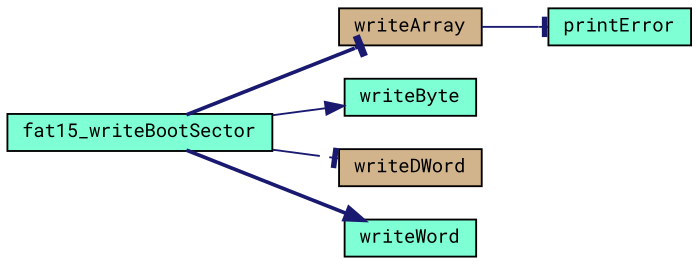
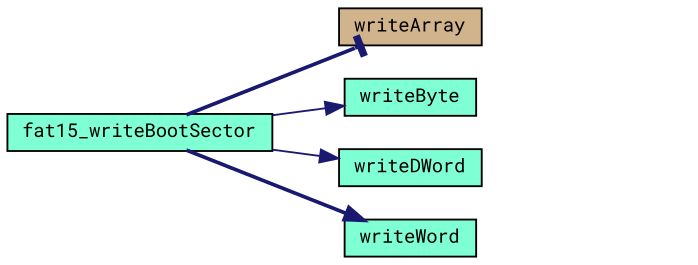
node "printError": removed
edge "fat15_writeBootSector" -> "writeDWord": arrowhead tee -> normal
node "writeDWord": fillcolor tan -> aquamarine
